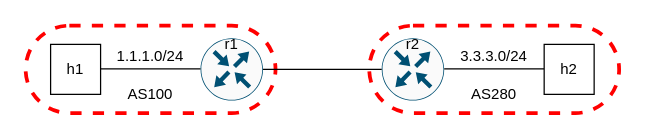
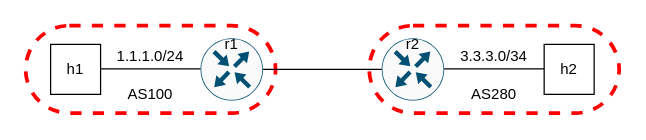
node "3.3.3.0/24": label "3.3.3.0/24" -> "3.3.3.0/34"
